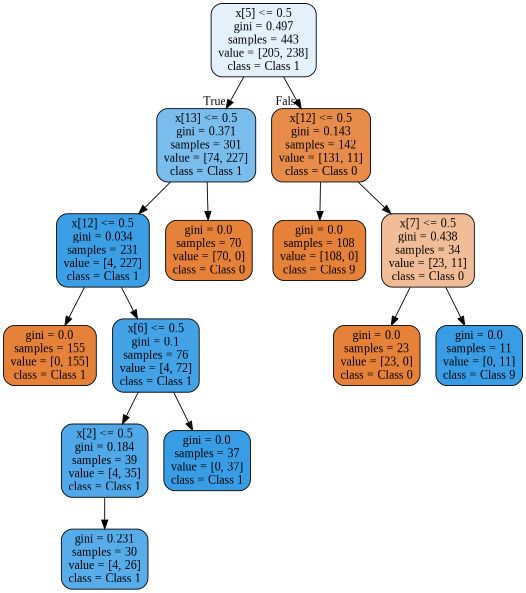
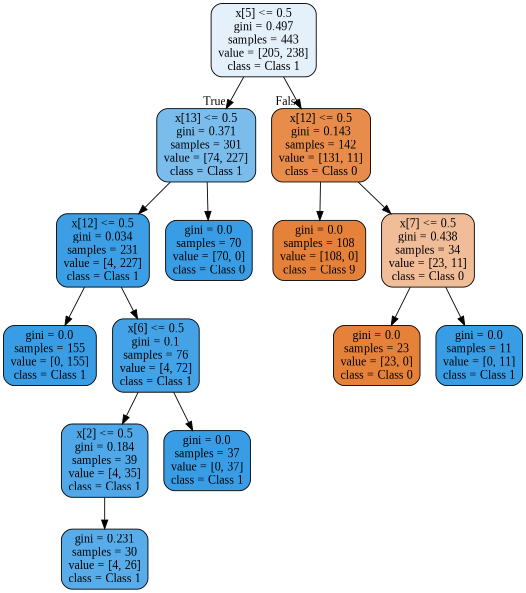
node "gini = 0.0 samples = 70 value = [70, 0] class = Class 0": fillcolor #e58139 -> #399de5
node "gini = 0.0 samples = 155 value = [0, 155] class = Class 1": fillcolor #e58139 -> #399de5
node "gini = 0.0 samples = 11 value = [0, 11] class = Class 9": label "gini = 0.0 samples = 11 value = [0, 11] class = Class 9" -> "gini = 0.0 samples = 11 value = [0, 11] class = Class 1"
